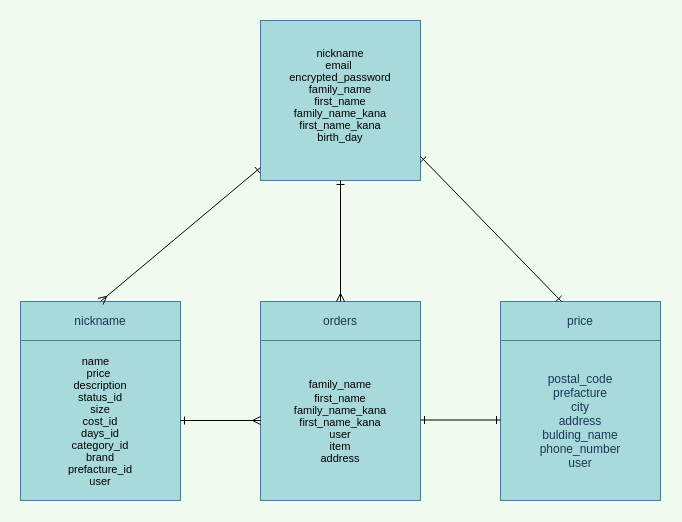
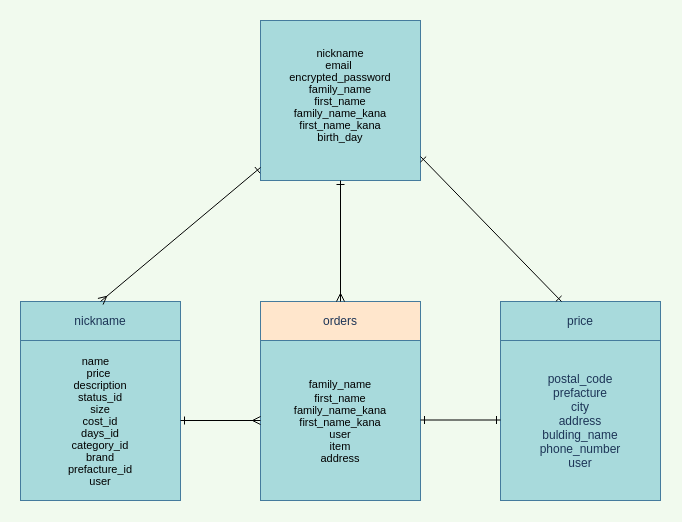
node "orders": fillcolor #a8dadc -> #ffe6cc
